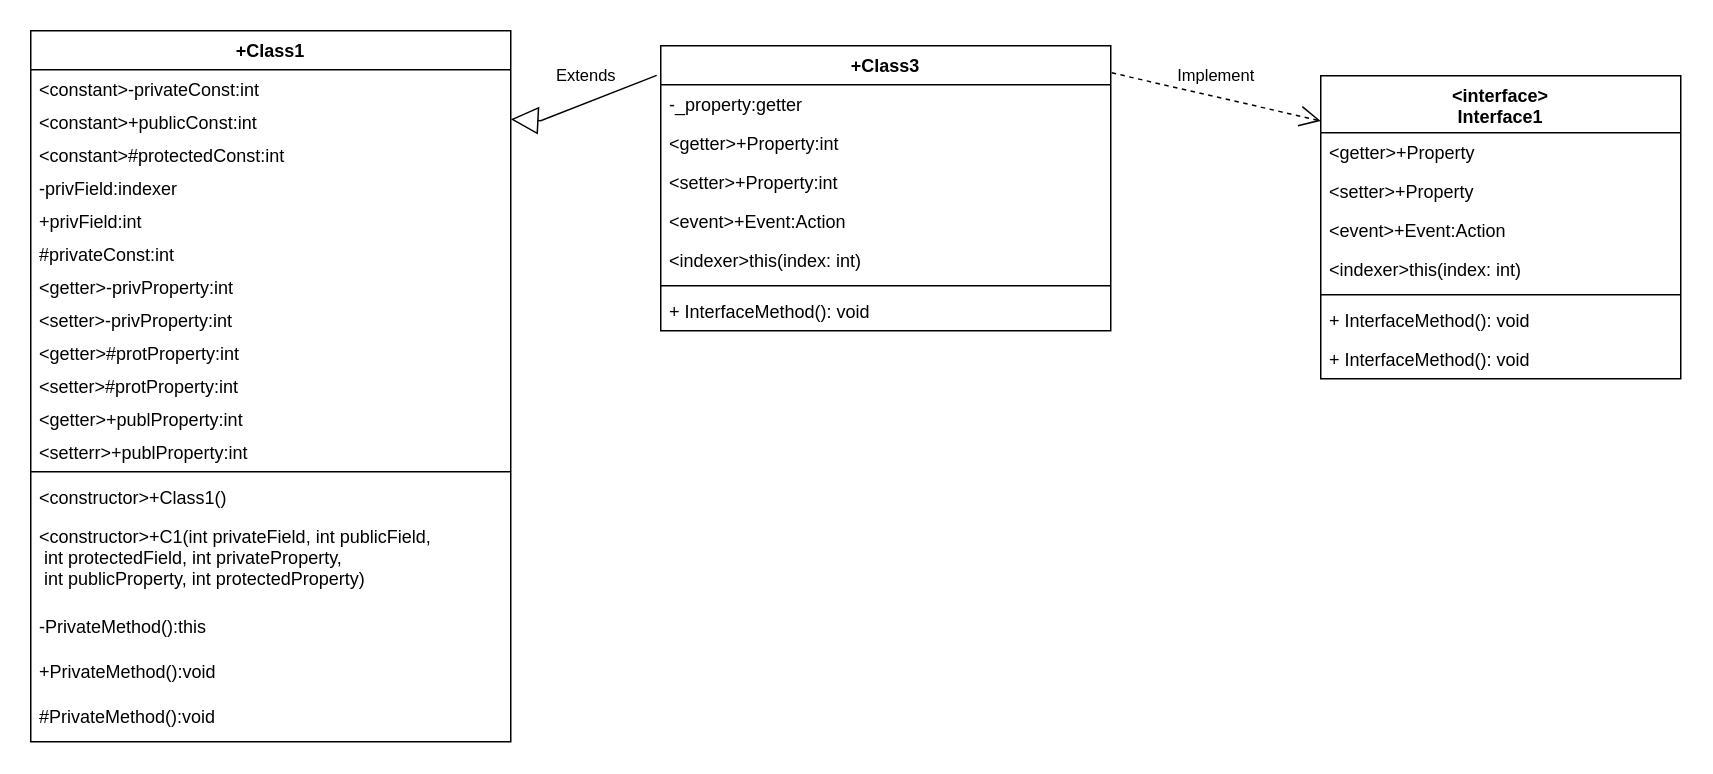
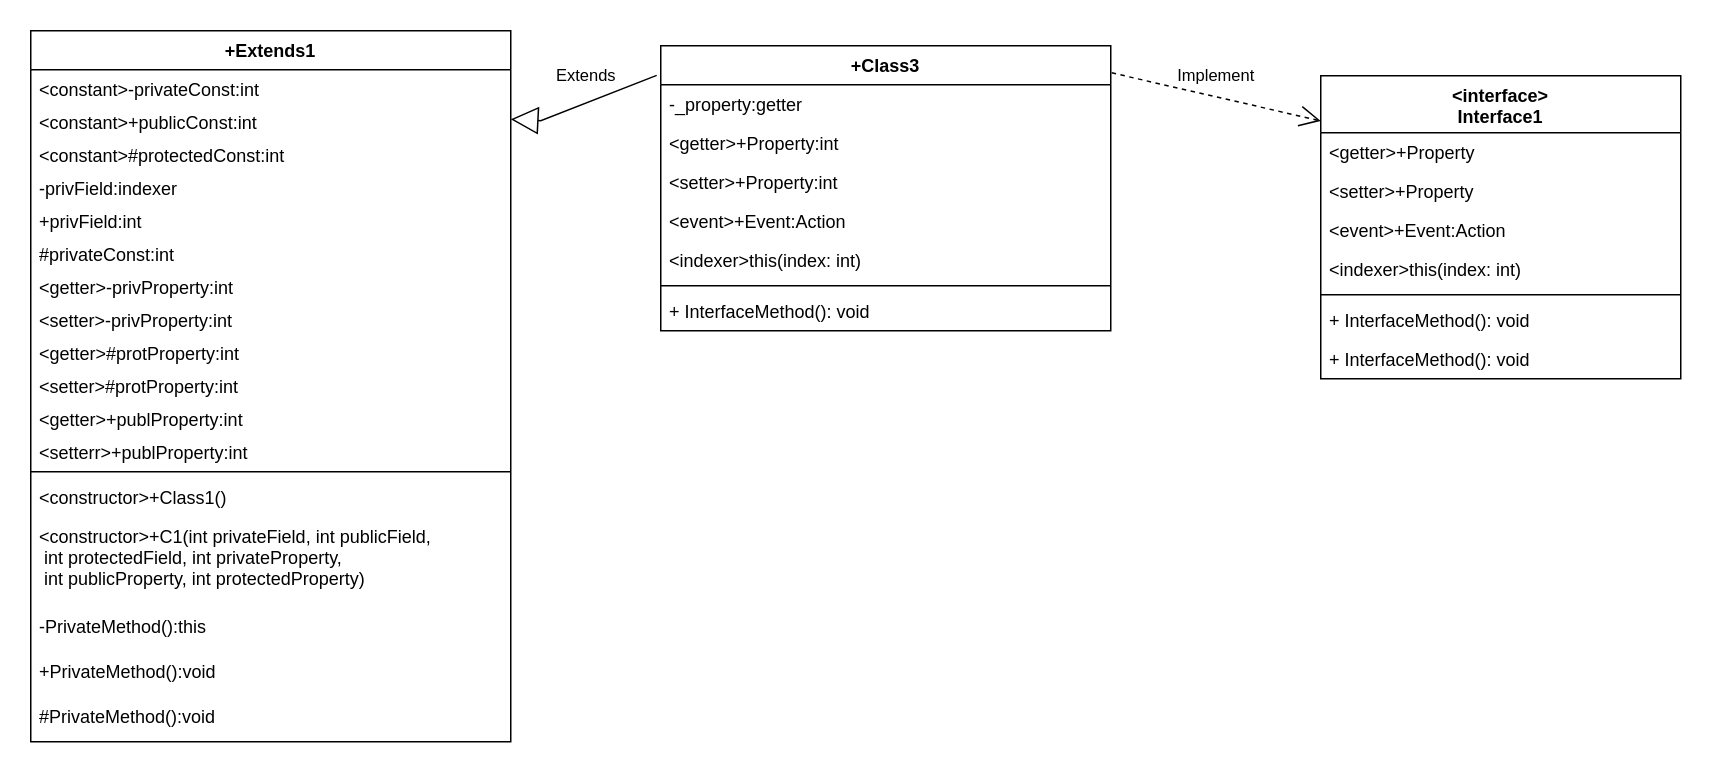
node "+Class1": label "+Class1" -> "+Extends1"
